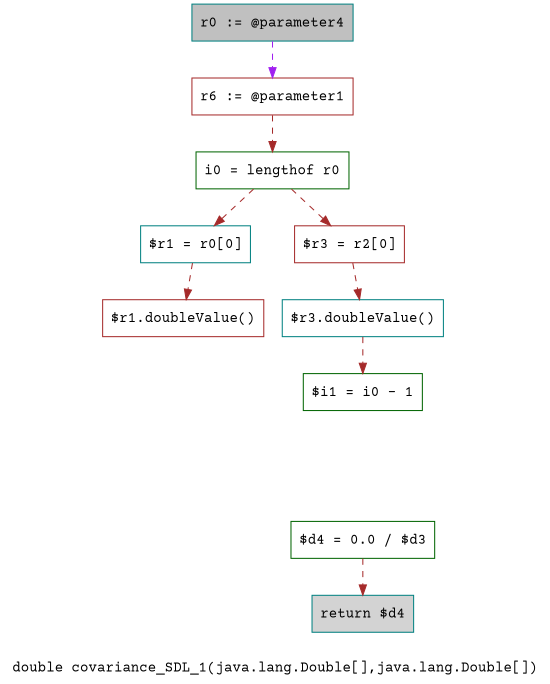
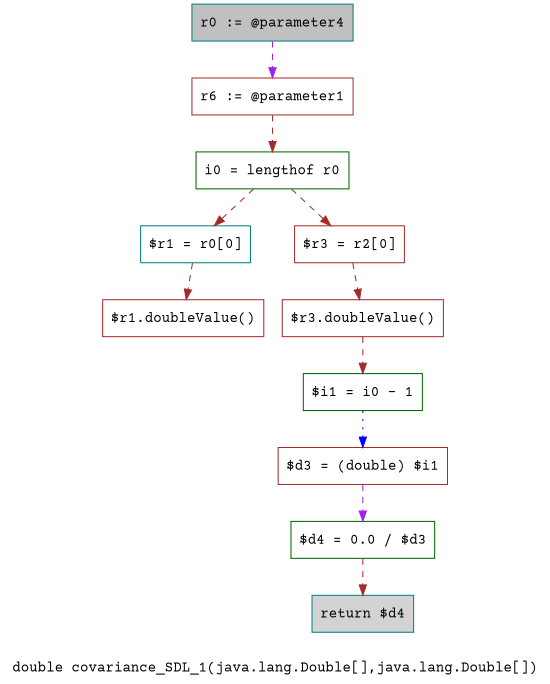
node "$r3.doubleValue()": color teal -> brown
node "$d3 = (double) $i1": added
